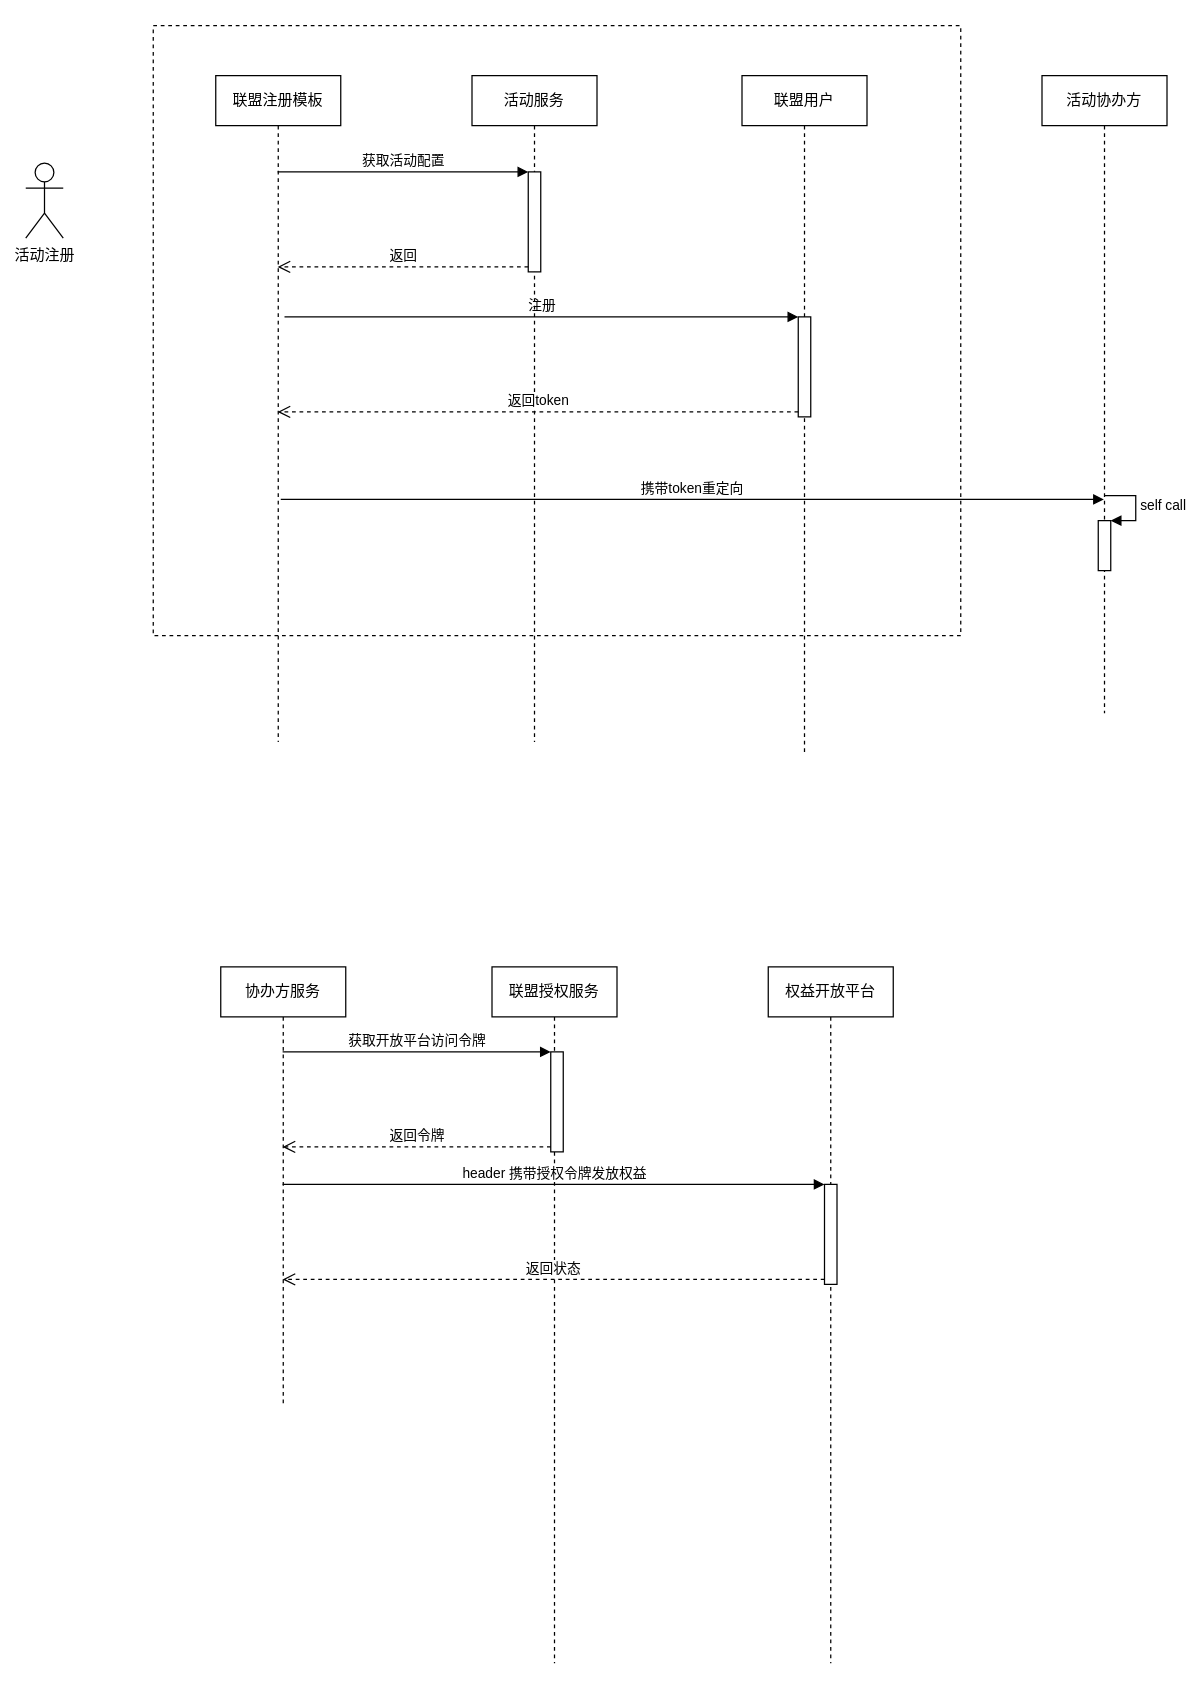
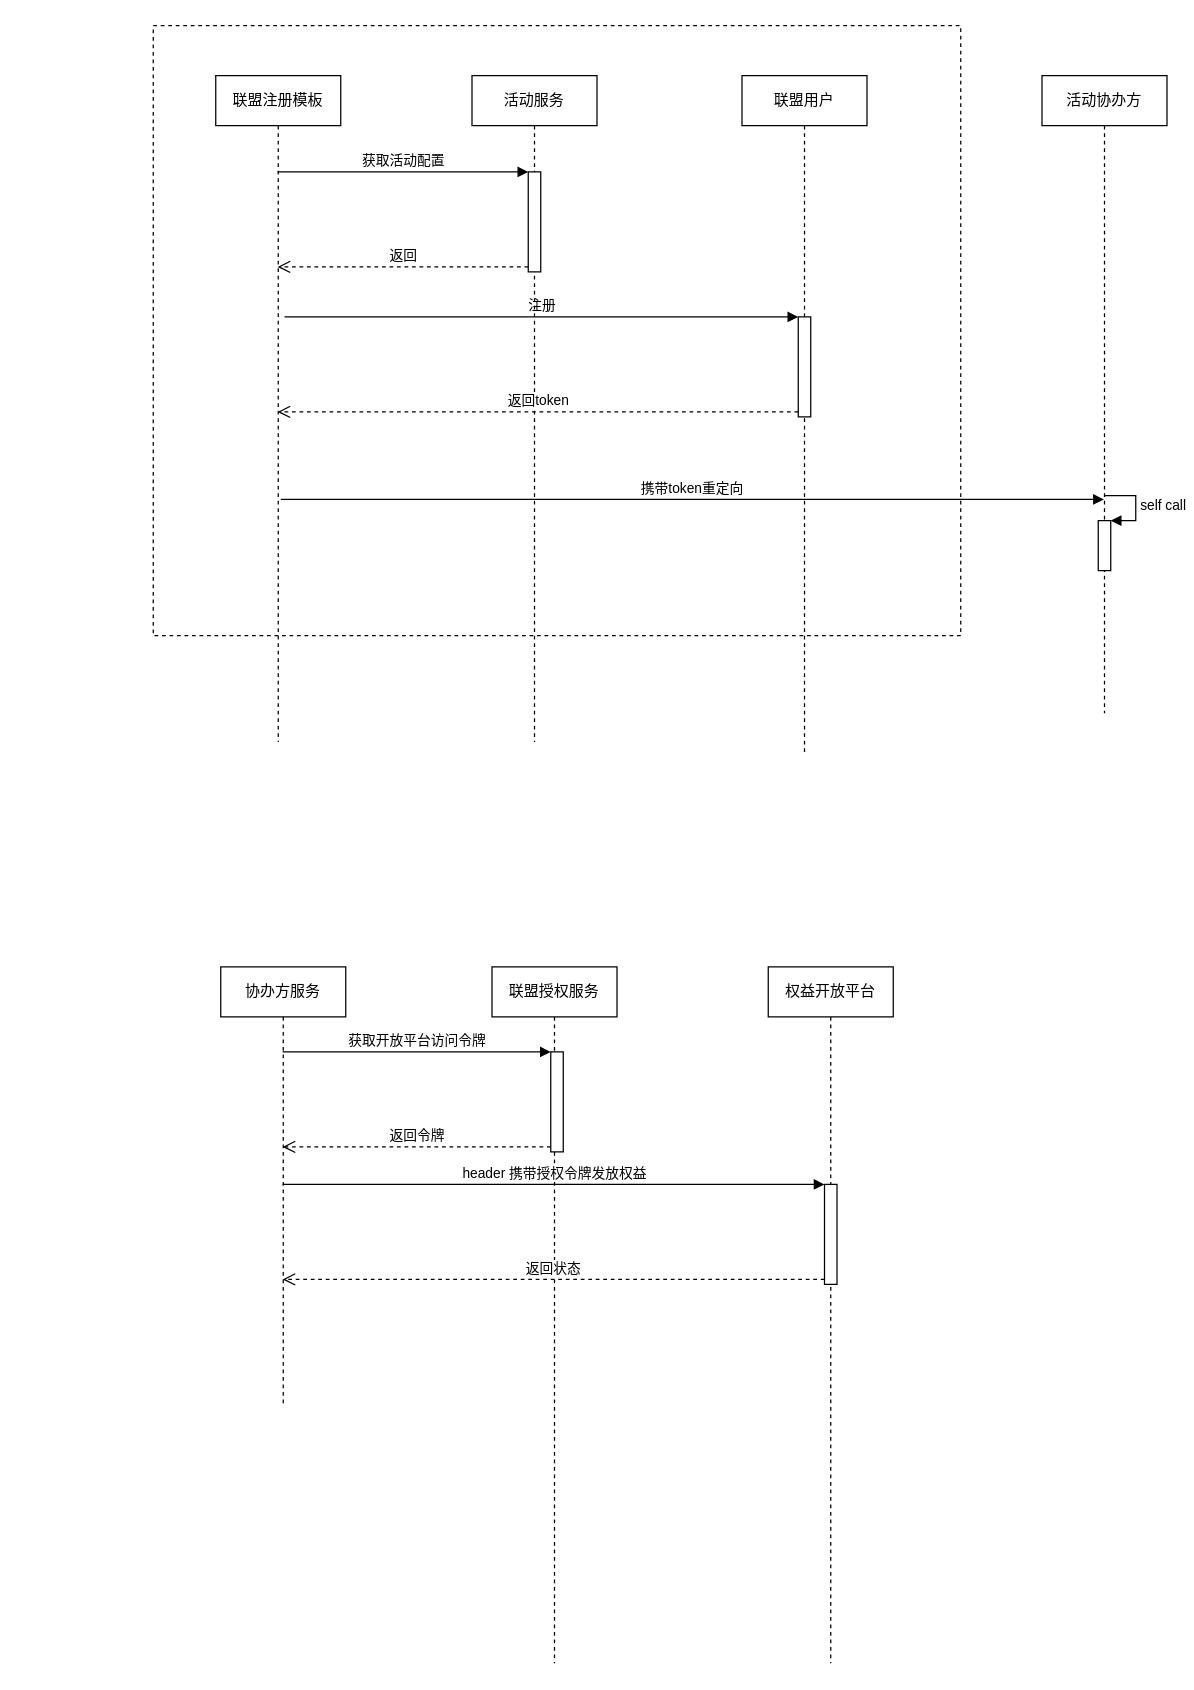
node "活动注册": removed
